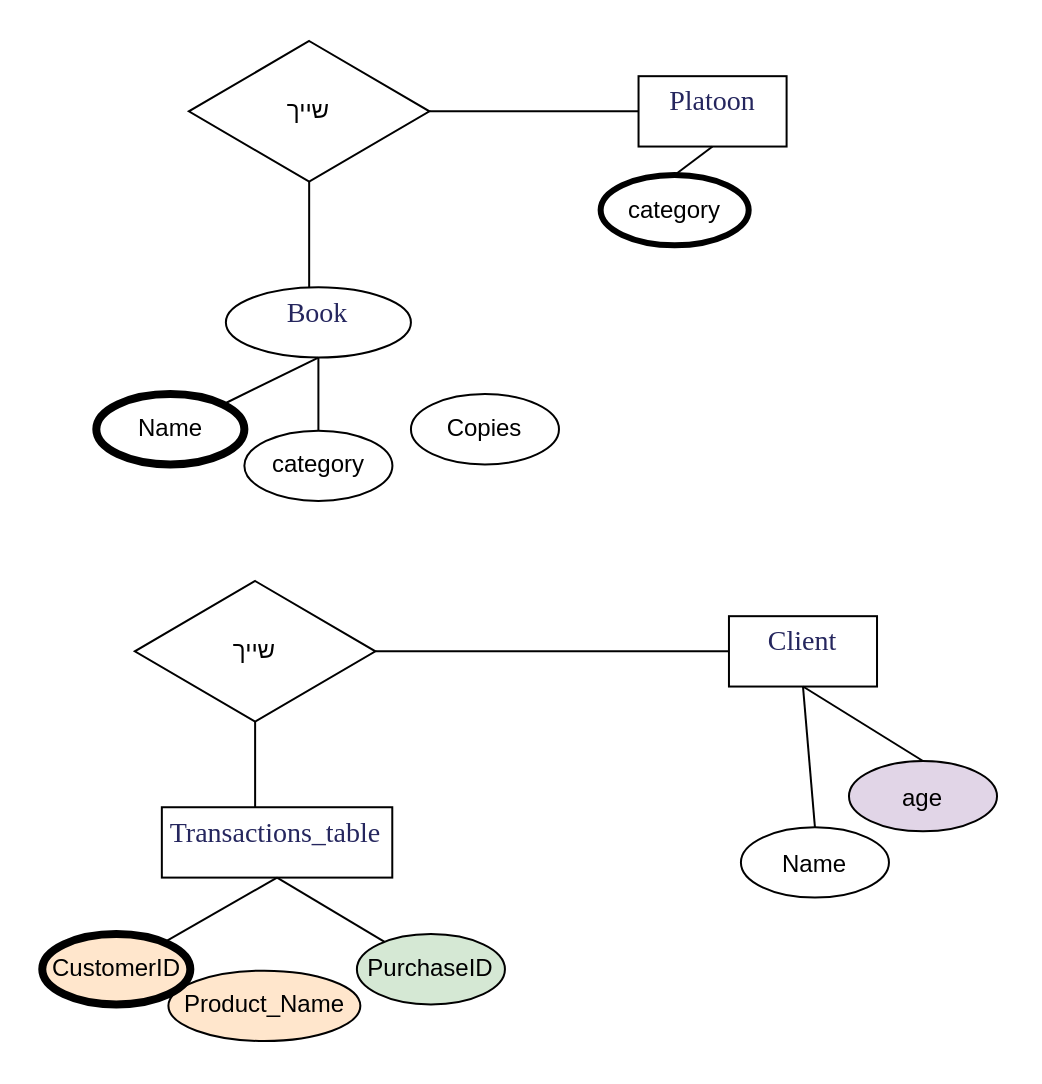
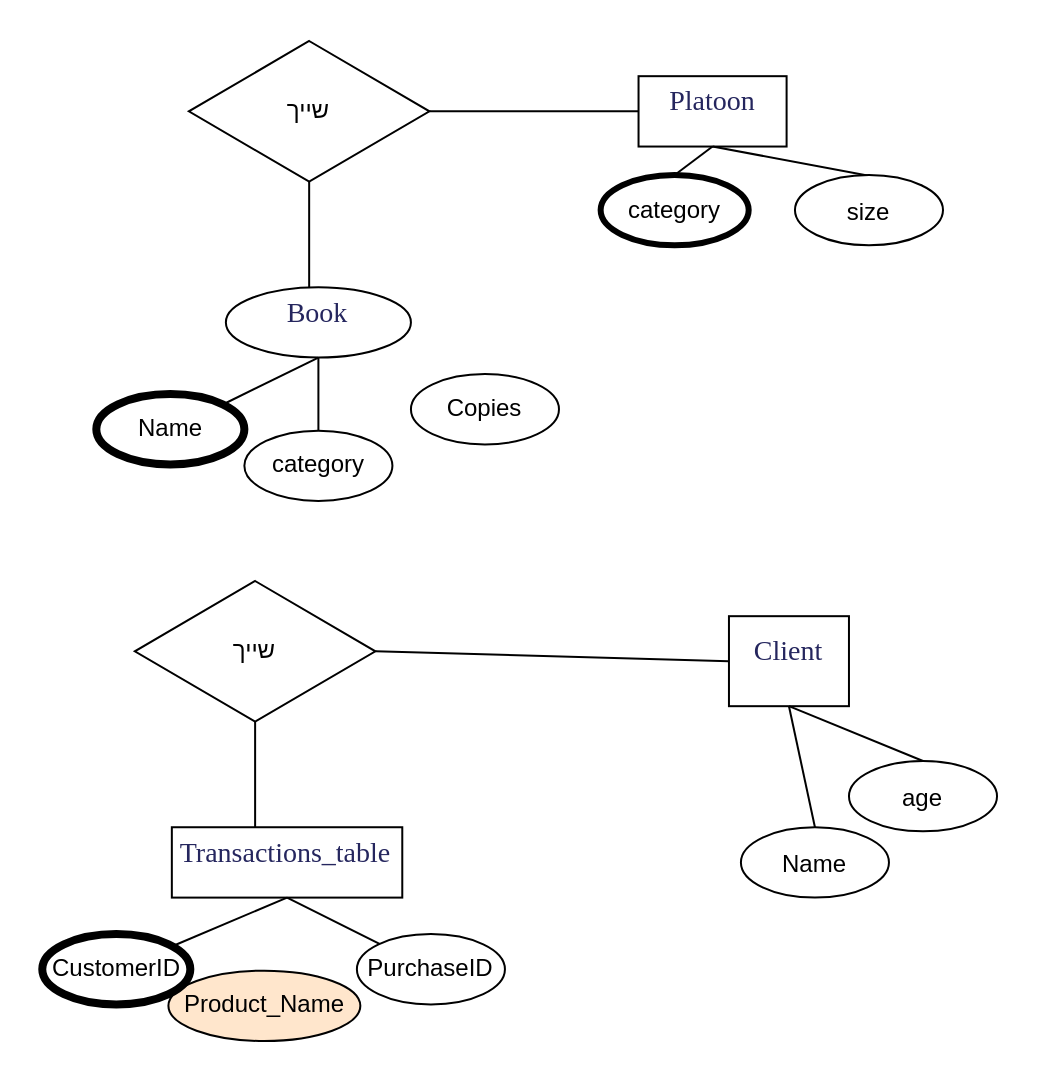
edge "Platoon" -- "size": added
node "size": added
node "Copies": moved (485, 429) -> (485, 409)
node "Client": size 148x70 -> 120x90
node "age": fillcolor #e1d5e7 -> #ffffff
node "Transactions_table": moved (277, 842) -> (287, 862)
node "CustomerID": fillcolor #ffe6cc -> #ffffff
node "PurchaseID": fillcolor #d5e8d4 -> #ffffff
